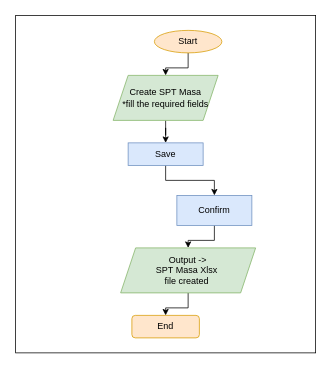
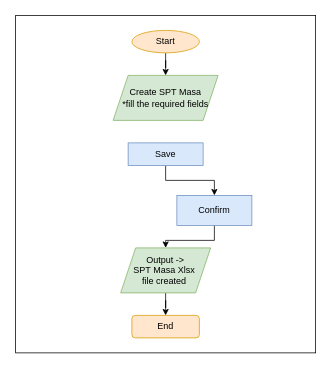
node "Start": moved (188, 42) -> (165, 42)
edge "Create SPT Masa *fill the required fields" -> "Save": removed
node "Output -> SPT Masa Xlsx file created": size 135x45 -> 90x45
